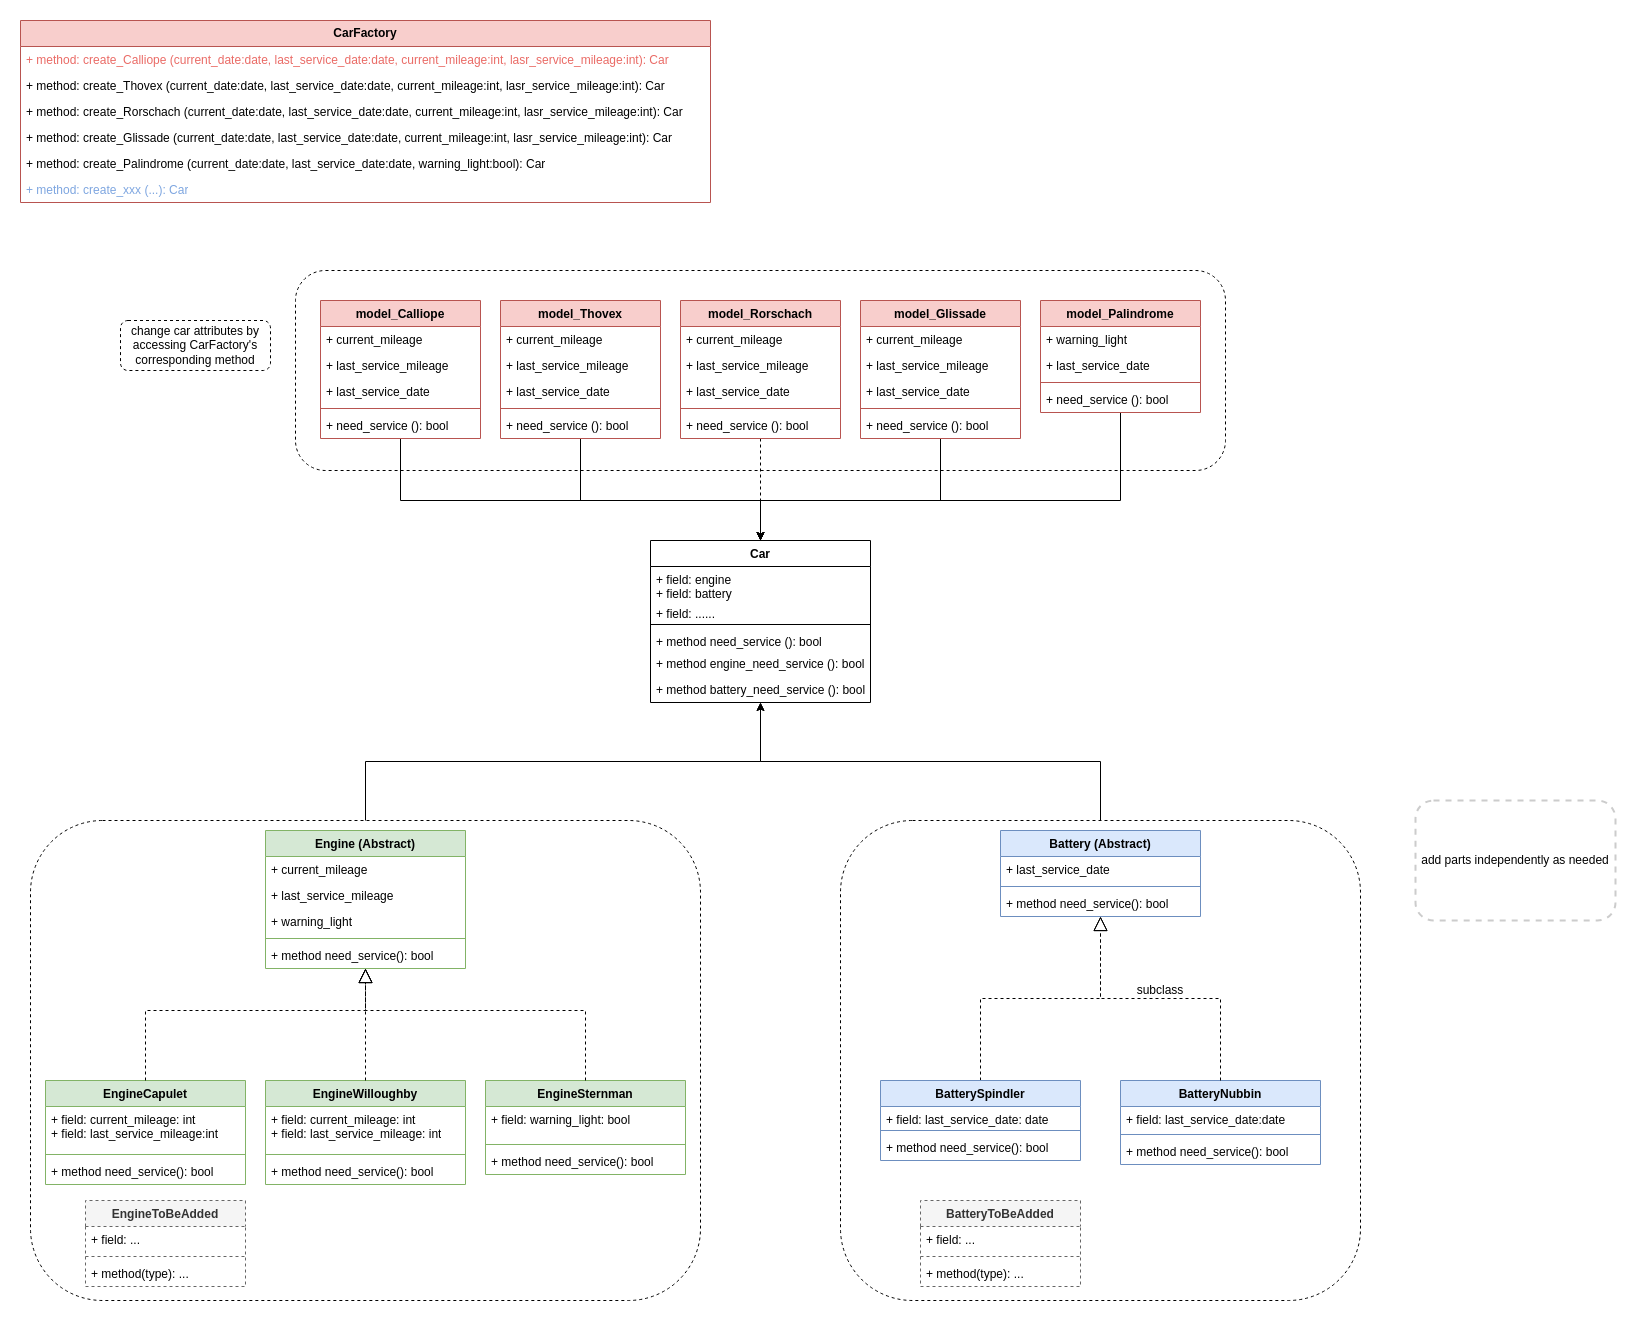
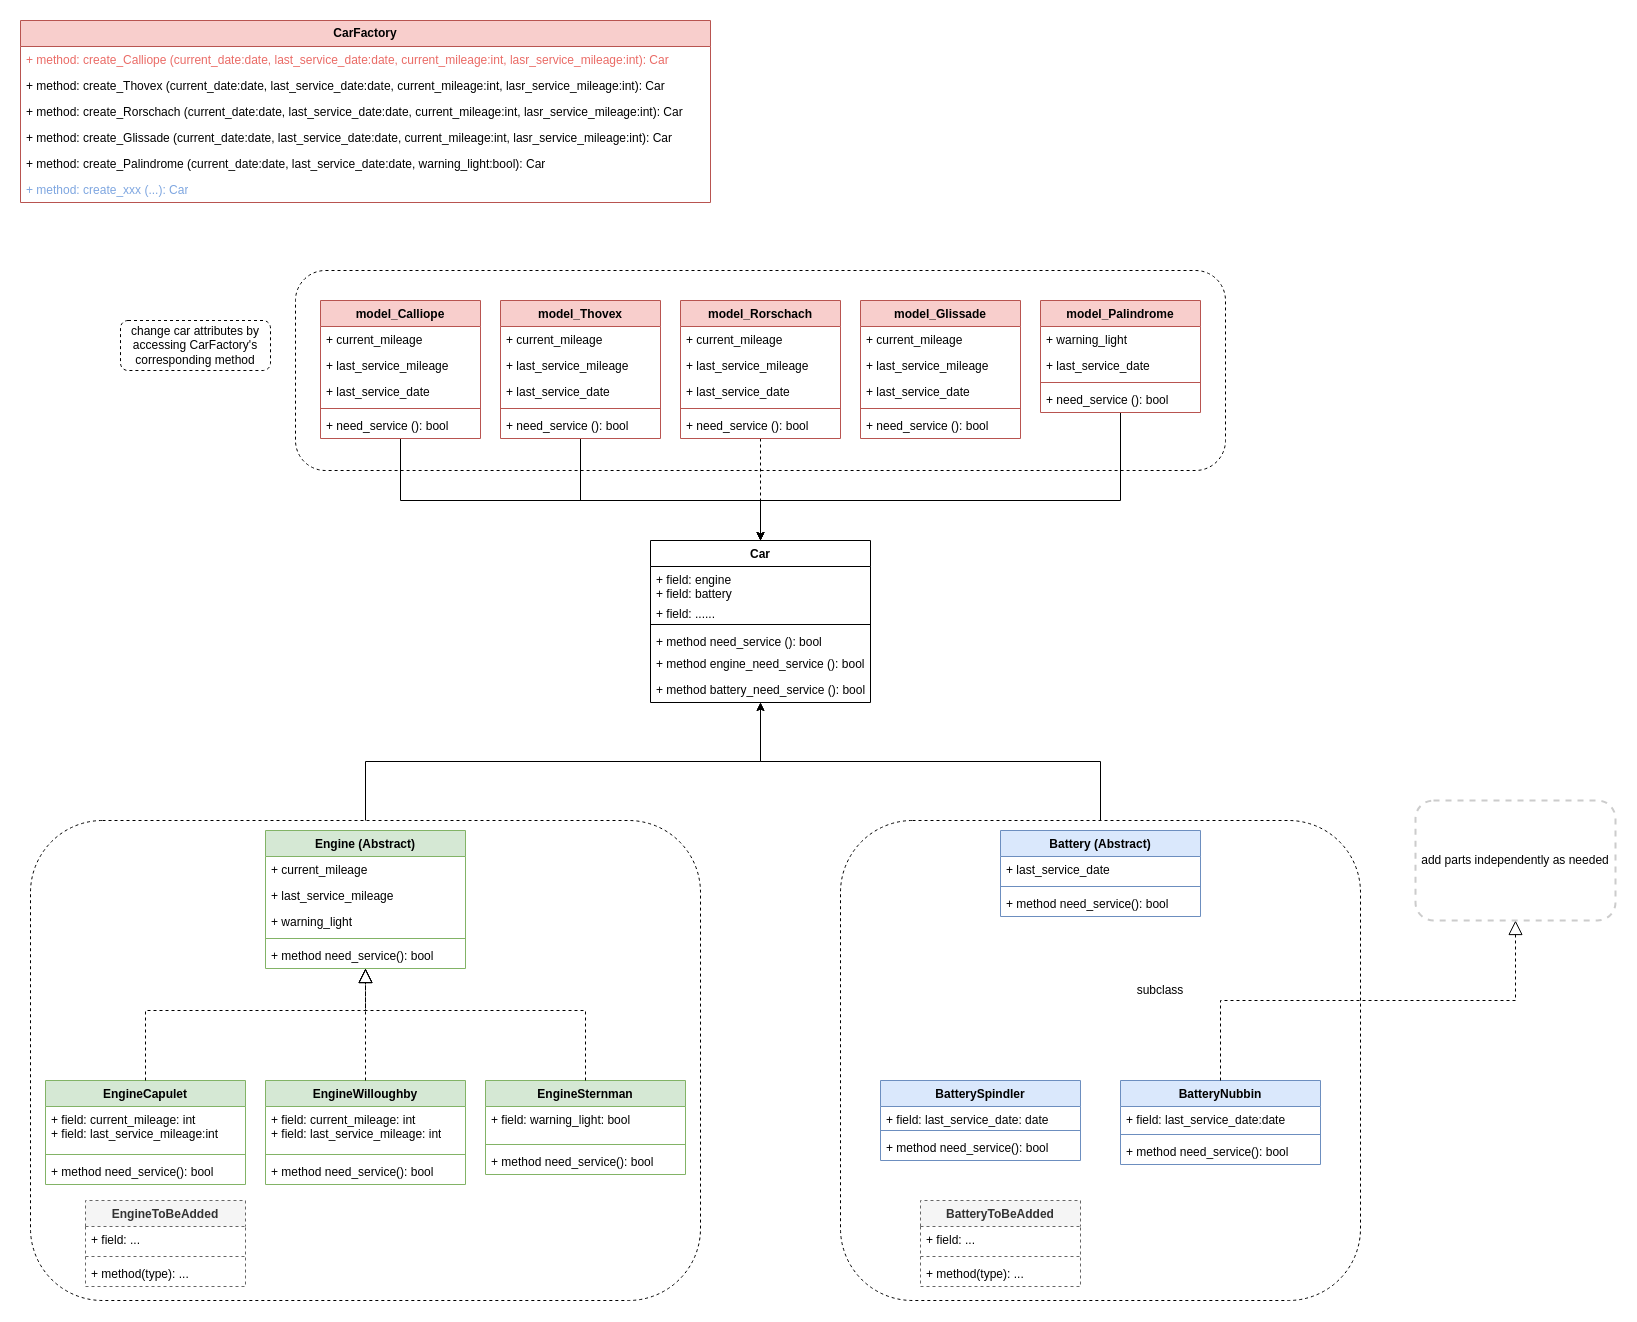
edge "model_Glissade" -> "Car": removed
edge "BatterySpindler" -> "Battery (Abstract)": removed
edge "BatteryNubbin" -> "Battery (Abstract)": now "BatteryNubbin" -> "add parts independently as needed"
